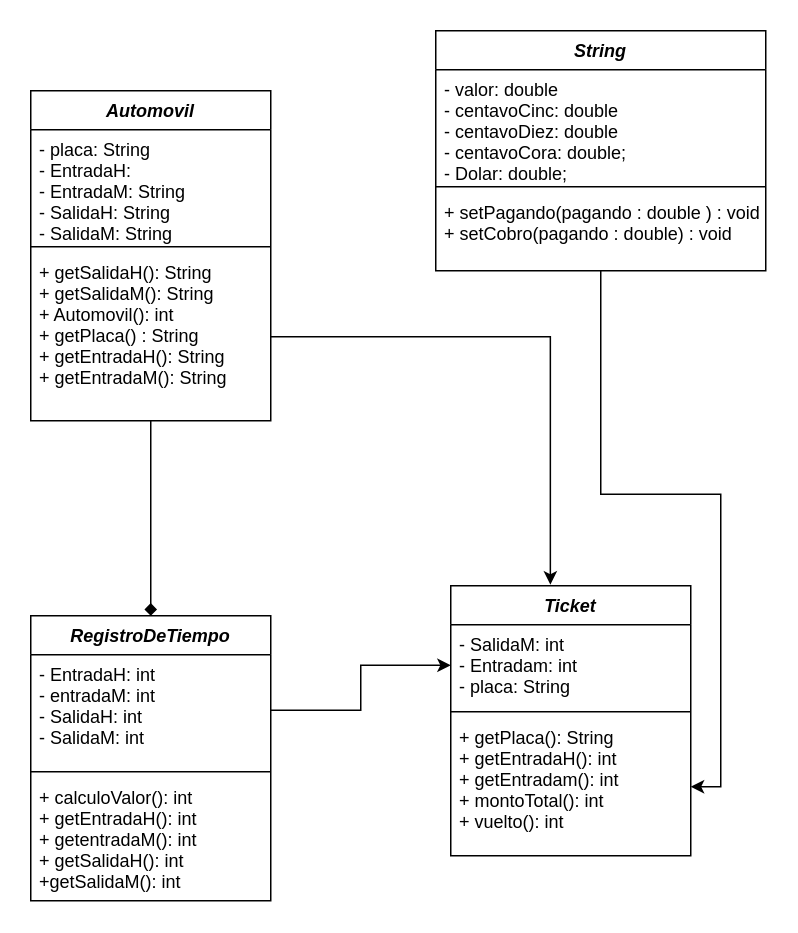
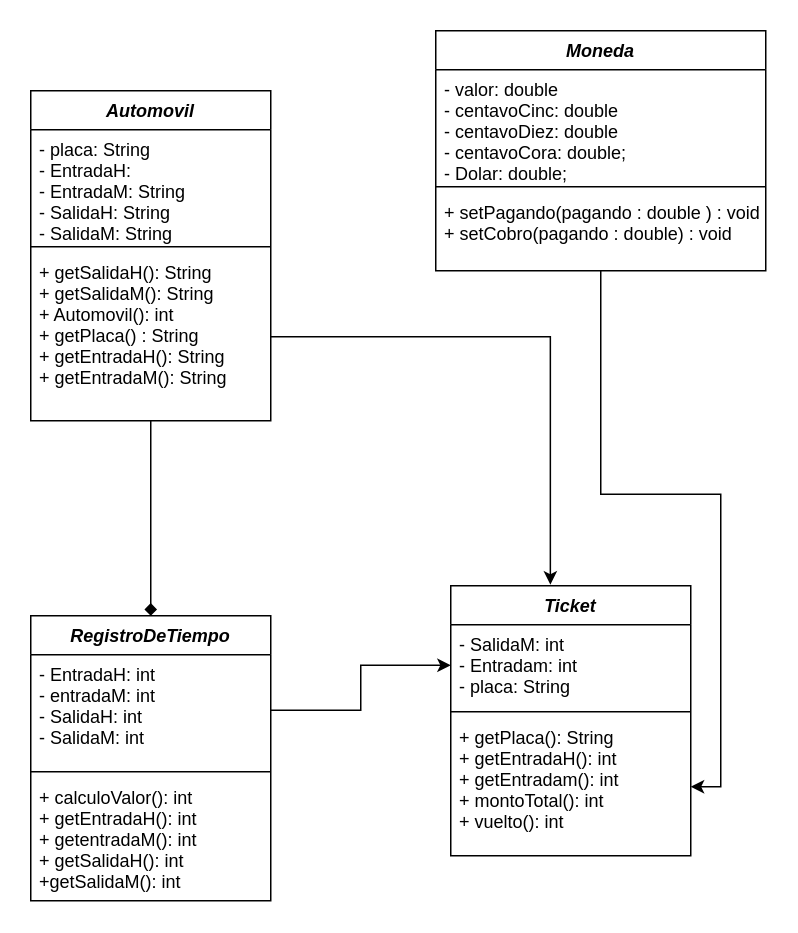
node "String": label "String" -> "Moneda"
